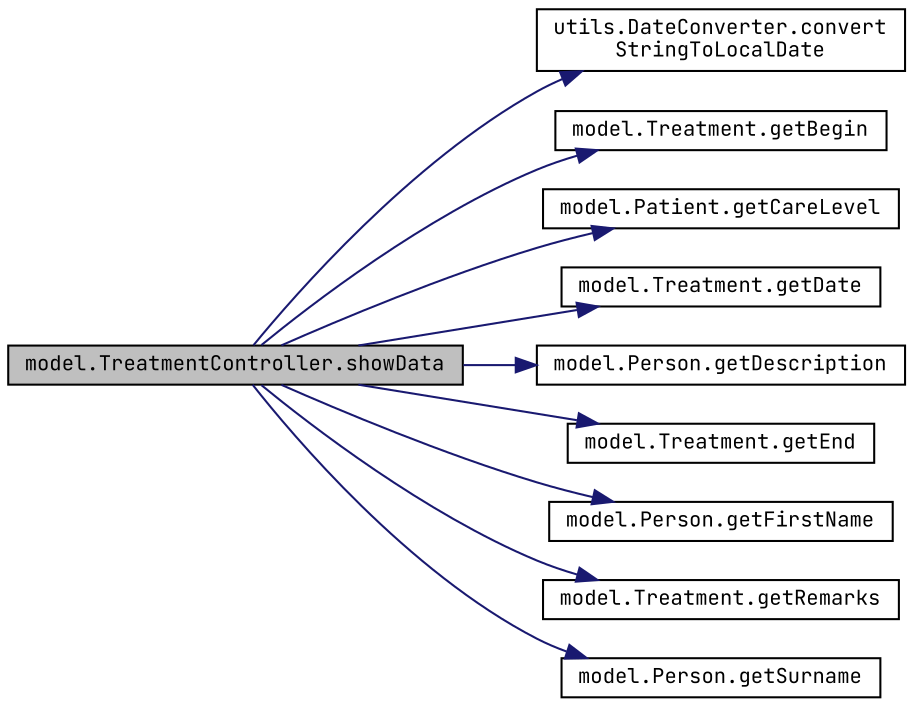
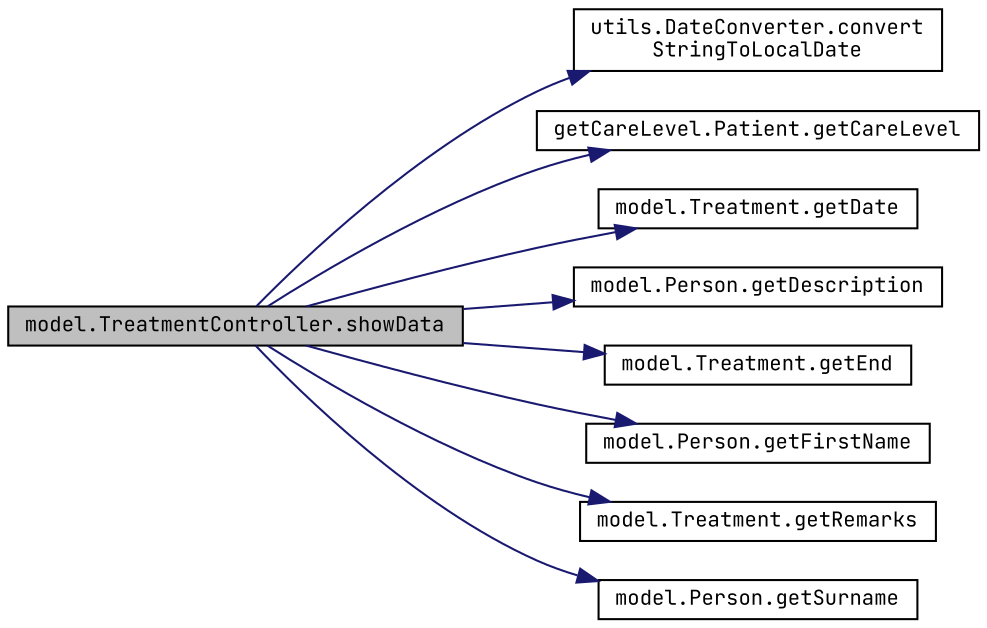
node "model.Treatment.getBegin": removed
node "model.Patient.getCareLevel": label "model.Patient.getCareLevel" -> "getCareLevel.Patient.getCareLevel"
